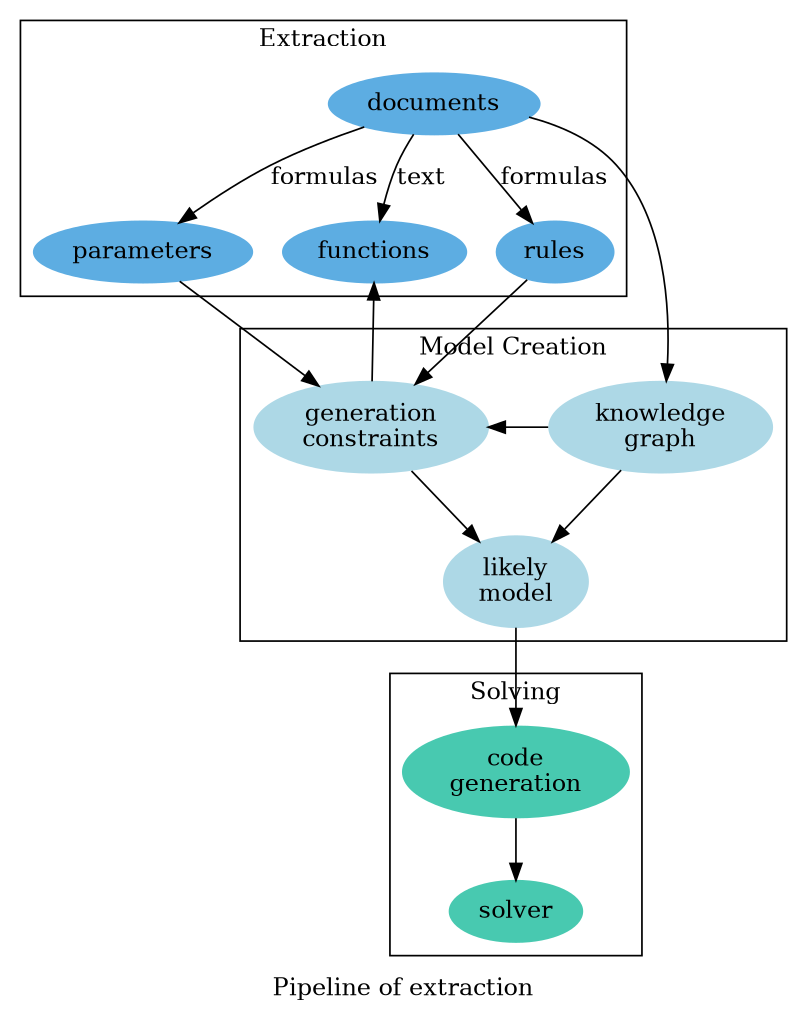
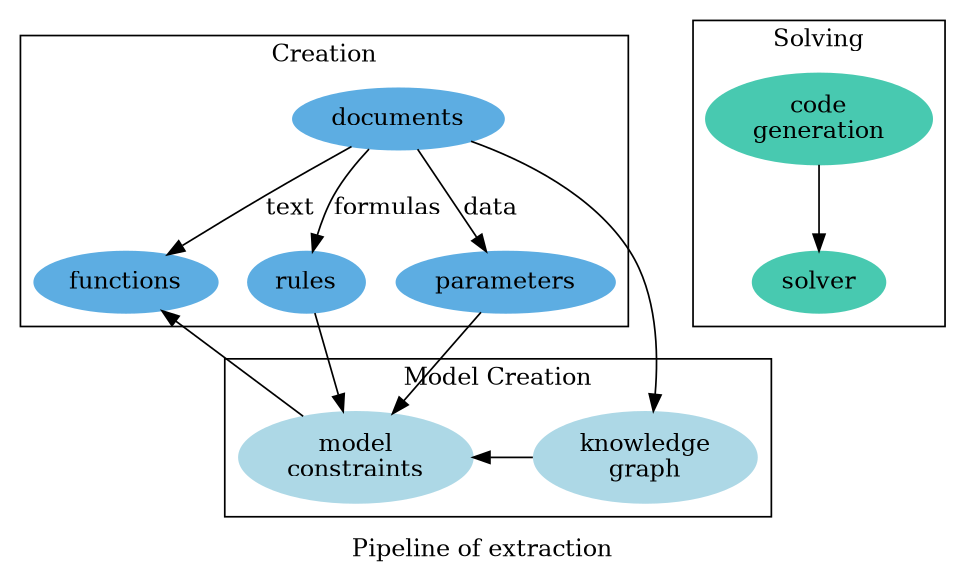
cluster "Extraction": label "Extraction" -> "Creation"
edge "documents" -> "parameters": label "formulas" -> "data"
node "generation constraints": label "generation constraints" -> "model constraints"
node "likely model": removed
